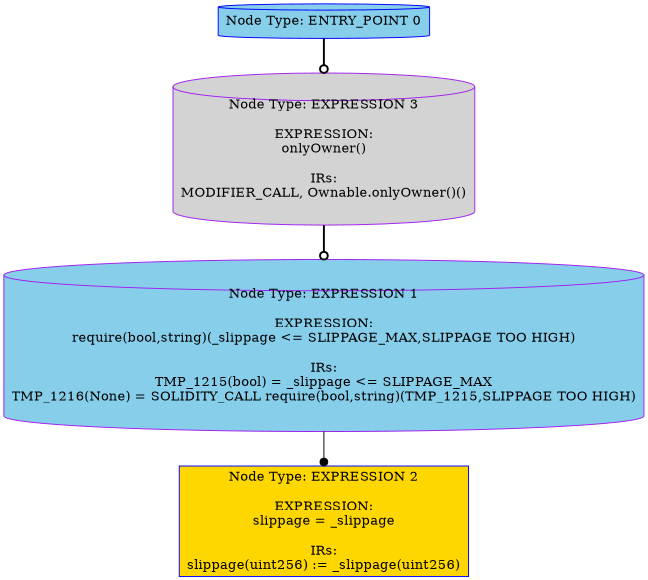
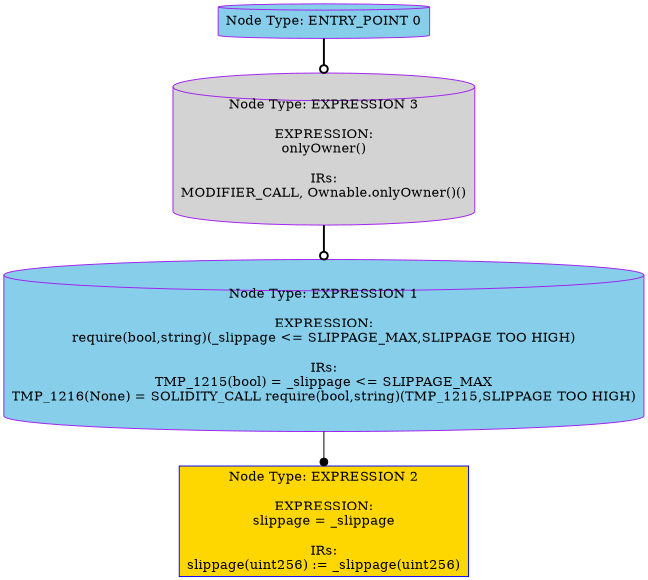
node "Node Type: ENTRY_POINT 0": color blue -> purple
